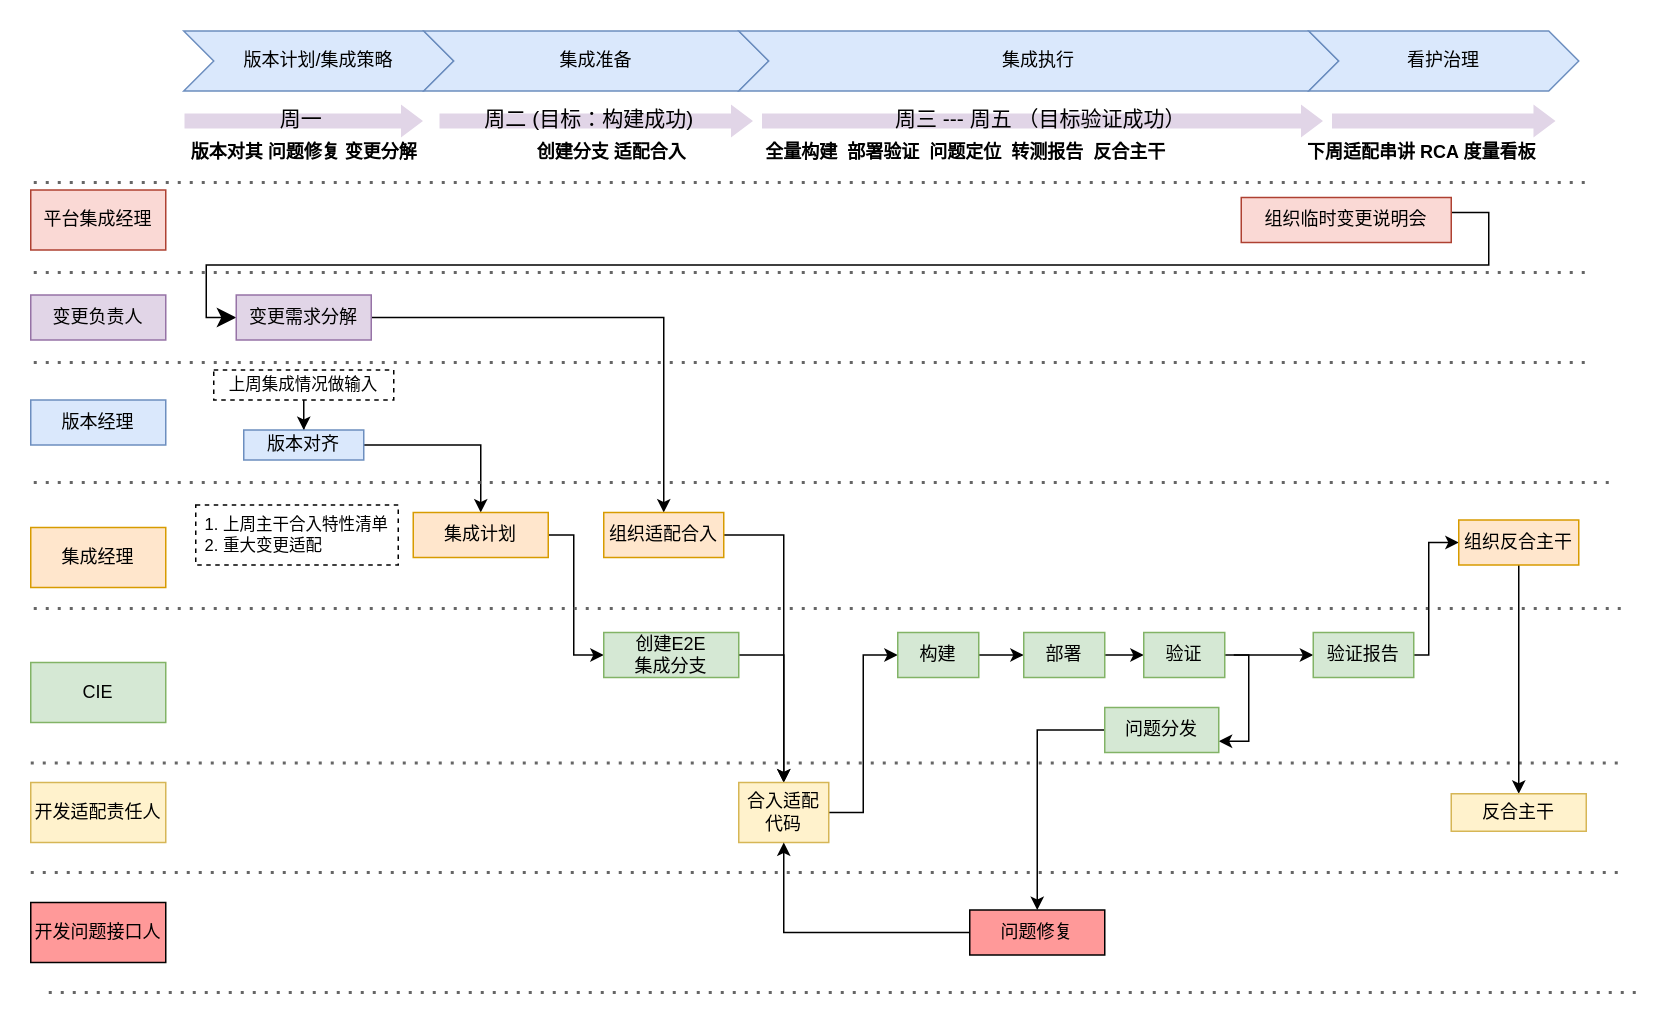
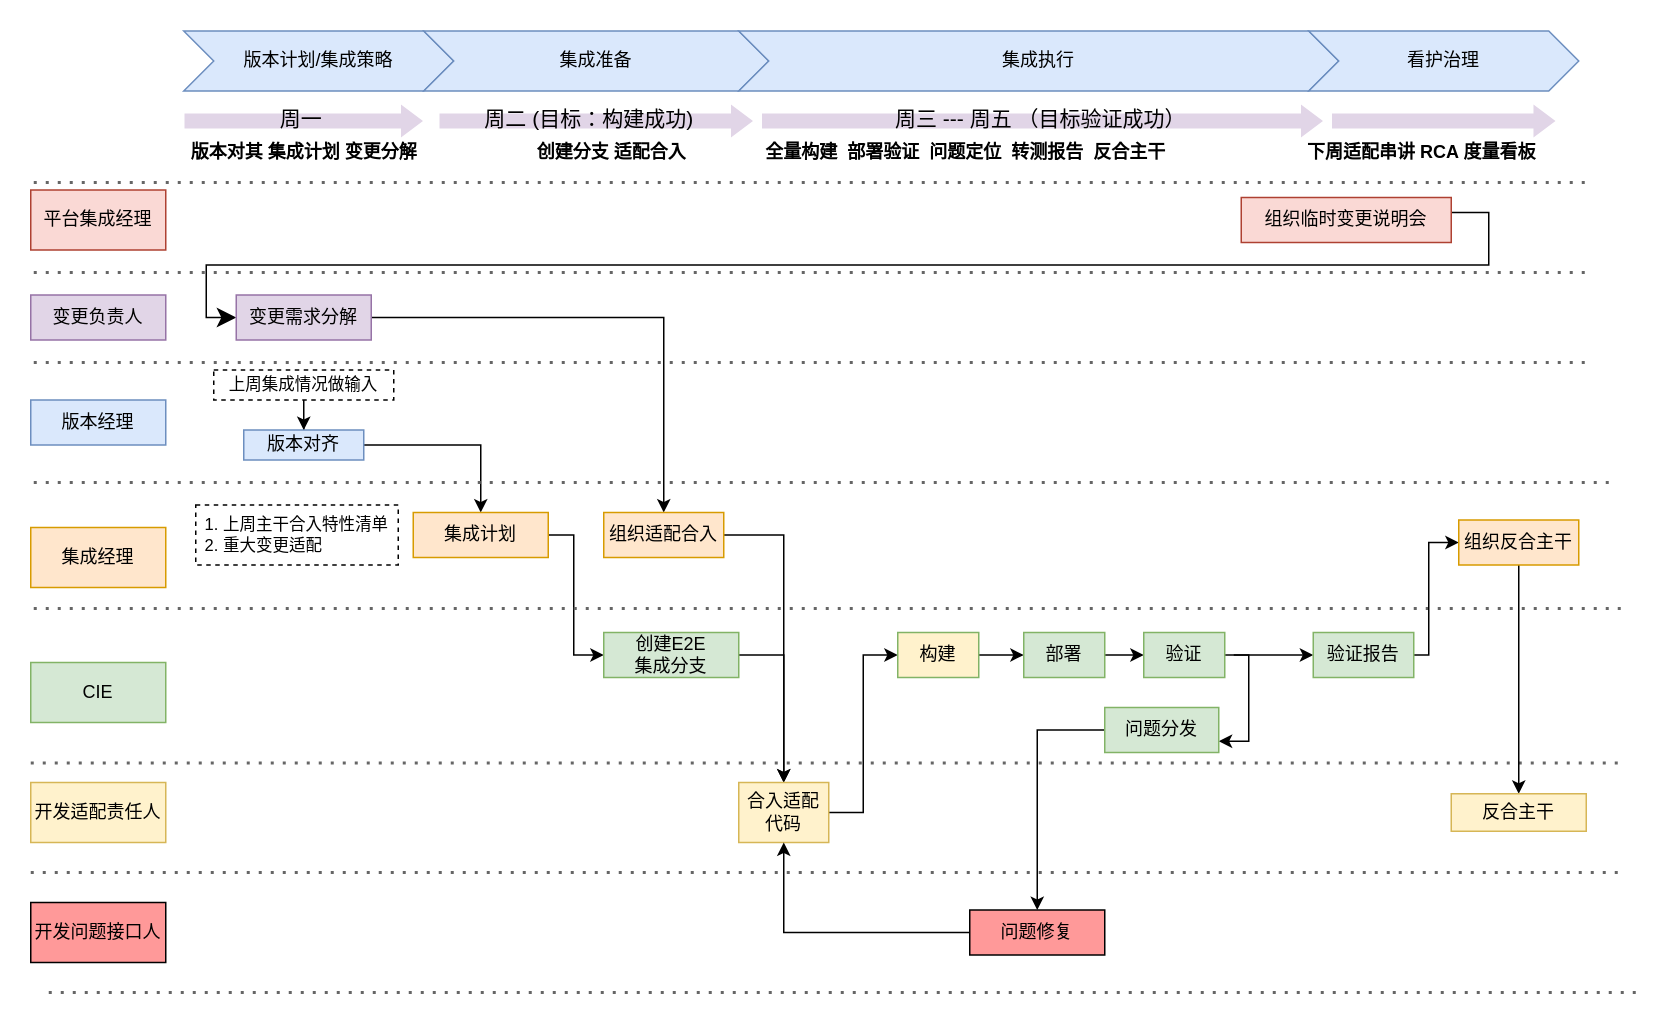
node "版本对其 问题修复 变更分解": label "版本对其 问题修复 变更分解" -> "版本对其 集成计划 变更分解"
node "构建": fillcolor #d5e8d4 -> #fff2cc
